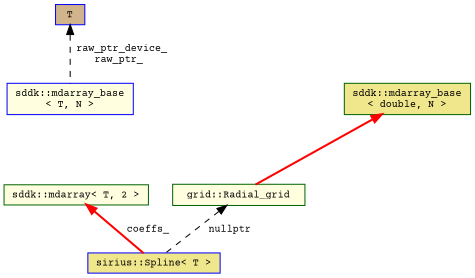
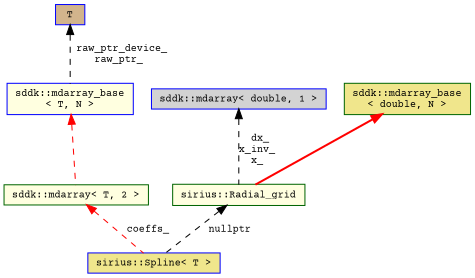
node "sddk::mdarray< double, 1 >": added
edge "sddk::mdarray< T, 2 >" -> "sddk::mdarray_base < T, N >": added
node "grid::Radial_grid": label "grid::Radial_grid" -> "sirius::Radial_grid"
edge "sirius::Spline< T >" -> "sddk::mdarray< T, 2 >": style bold -> dashed
